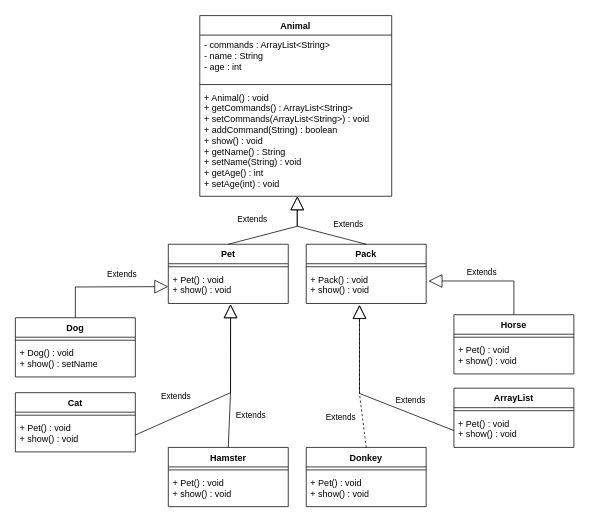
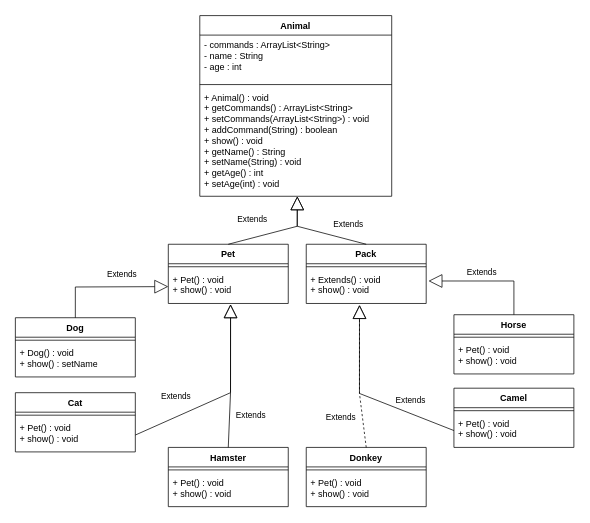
node "+ Pack() : void + show() : void": label "+ Pack() : void + show() : void" -> "+ Extends() : void + show() : void"
node "ArrayList": label "ArrayList" -> "Camel"
